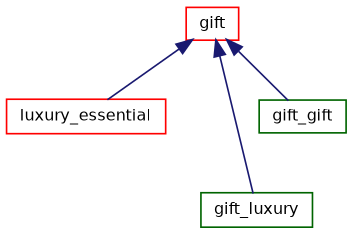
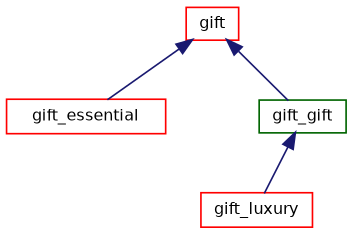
node "luxury_essential": label "luxury_essential" -> "gift_essential"
edge "gift_luxury" -> "gift": now "gift_luxury" -> "gift_gift"
node "gift_luxury": color darkgreen -> red
